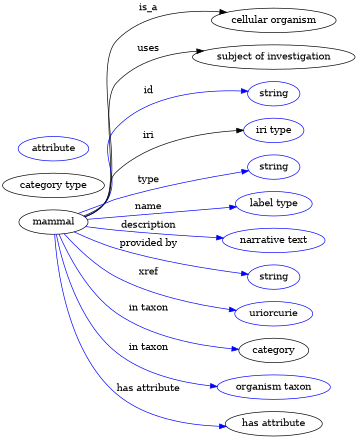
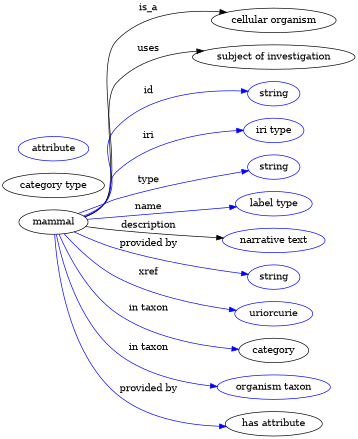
edge "mammal" -> "iri type": color black -> blue
edge "mammal" -> "narrative text": color blue -> black
edge "mammal" -> "has attribute": label "has attribute" -> "provided by"
